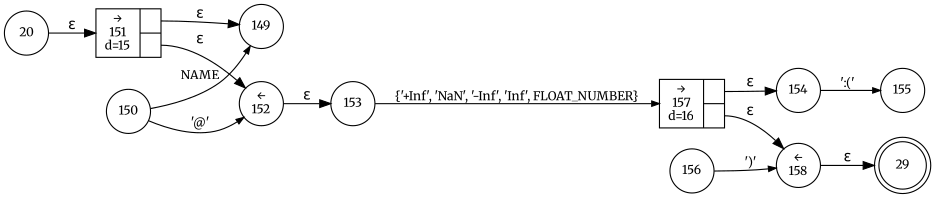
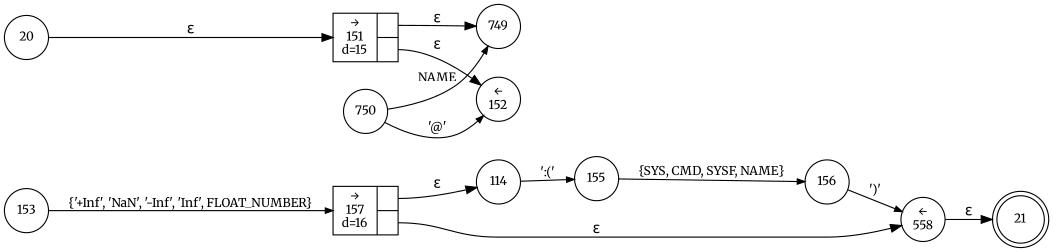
node "149": label "149" -> "749"
node "154": label "154" -> "114"
edge "← 152" -> "153": removed, label "ε"
node "150": label "150" -> "750"
node "← 158": label "← 158" -> "← 558"
node "29": label "29" -> "21"
edge "155" -> "156": added, label "{SYS, CMD, SYSF, NAME}"
